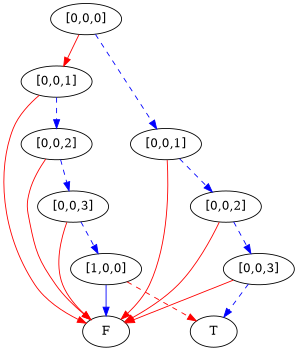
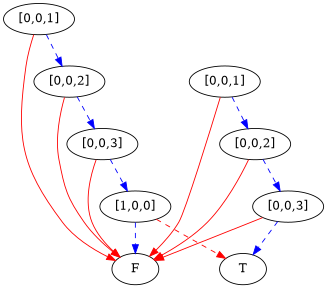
node "[0,0,0]": removed
edge "[1,0,0]" -> "F": style solid -> dashed
